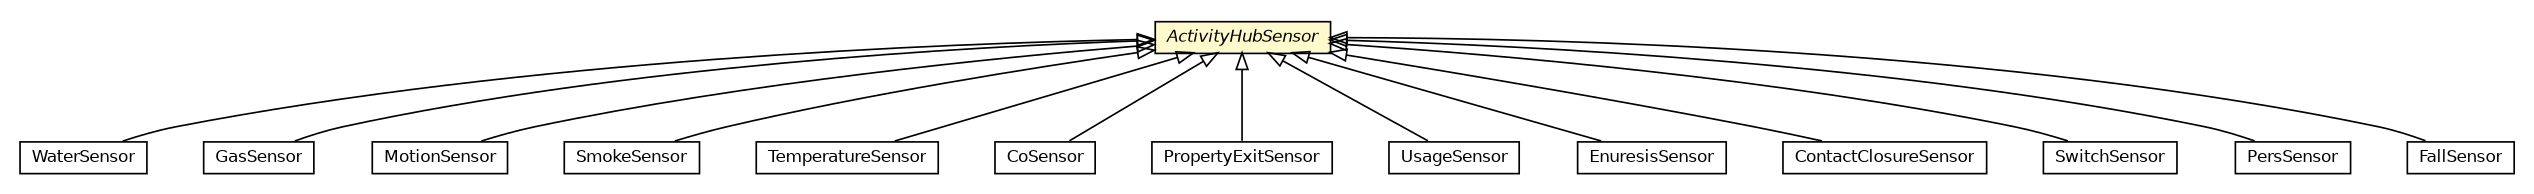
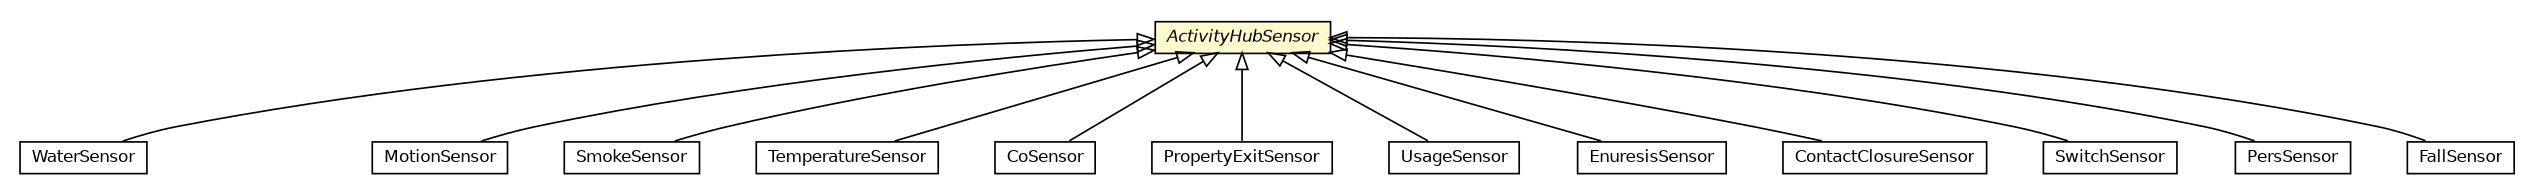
node "GasSensor": removed
